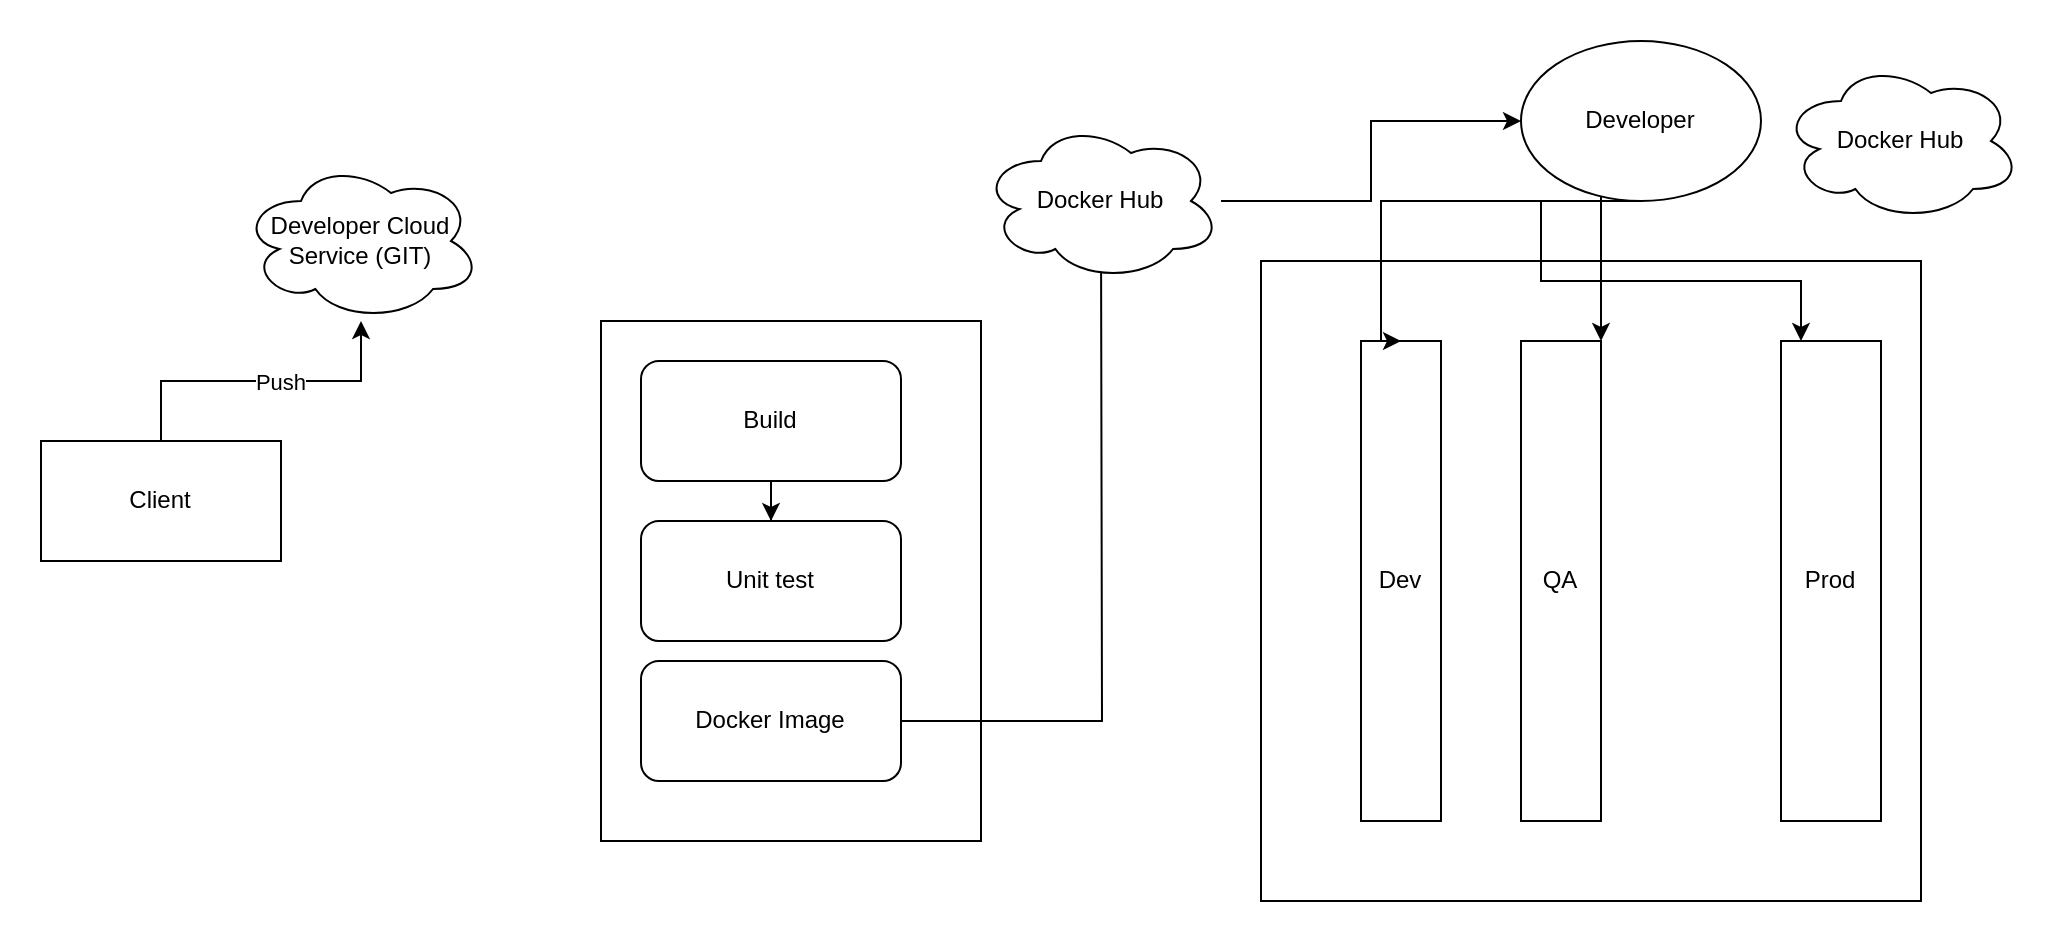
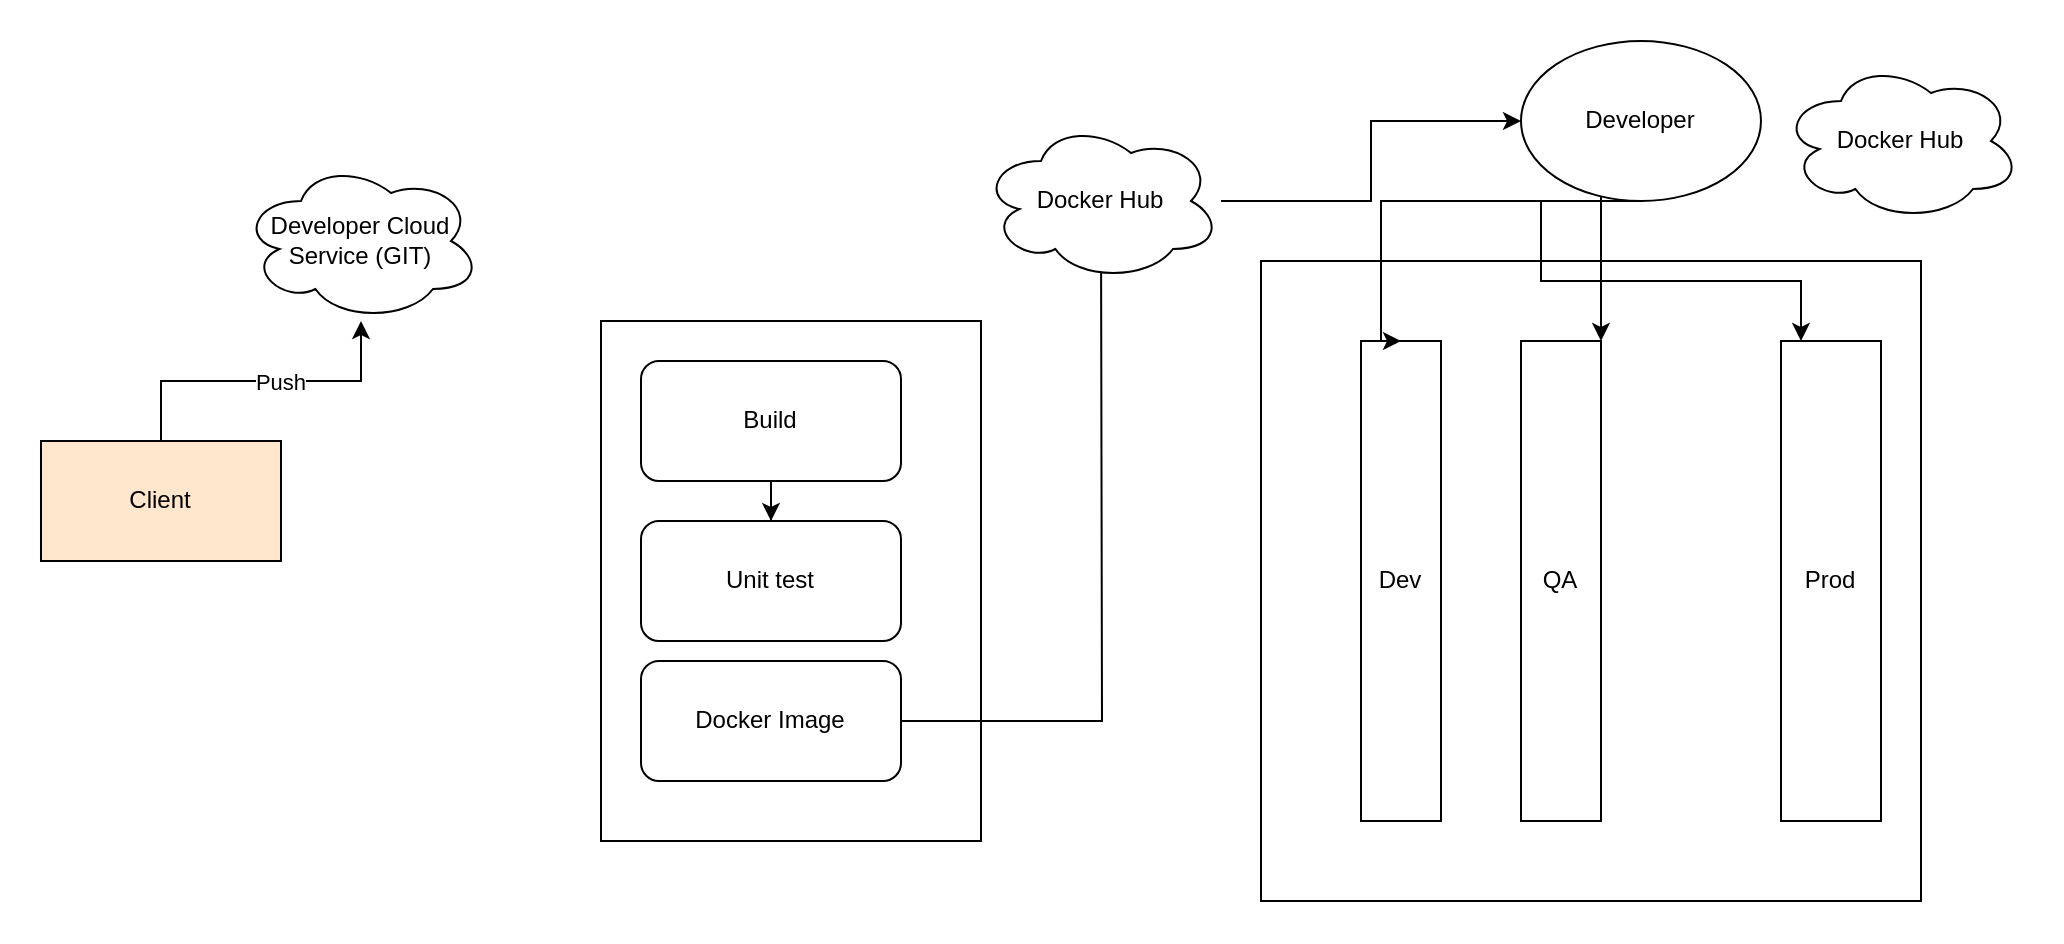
node "Client": fillcolor #ffffff -> #ffe6cc
